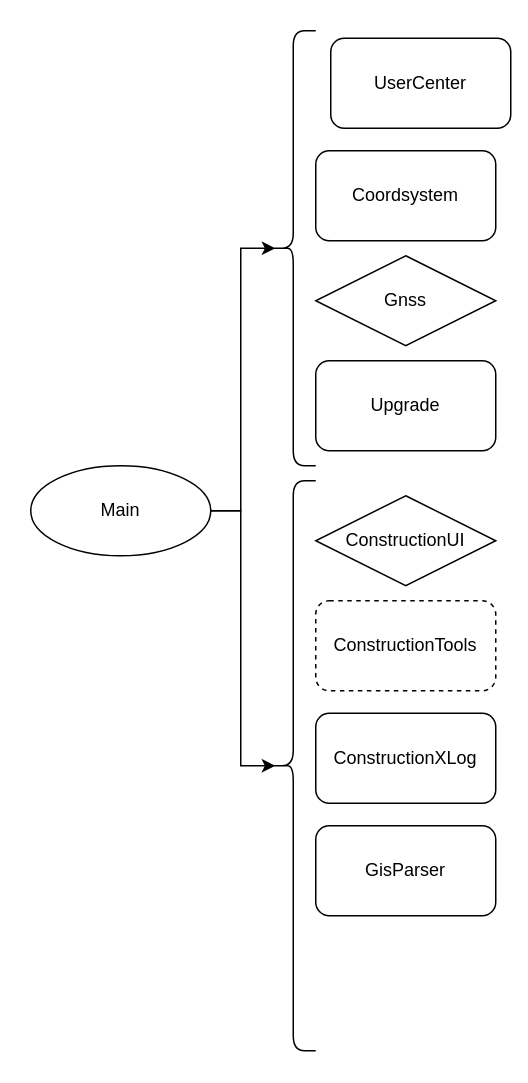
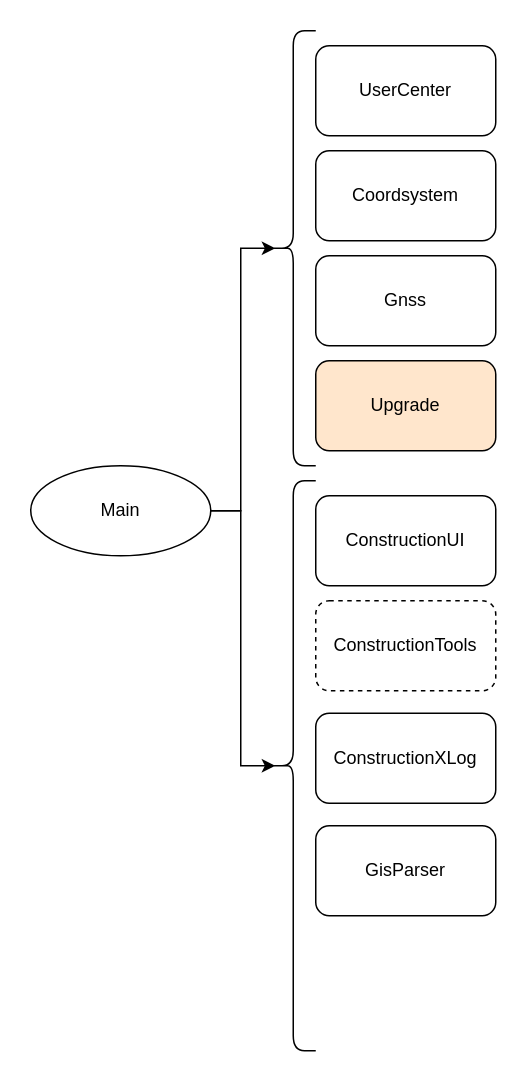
node "UserCenter": moved (421, 83) -> (406, 91)
node "Gnss": shape diamond -> rounded rectangle
node "Upgrade": fillcolor #ffffff -> #ffe6cc
node "ConstructionUI": shape diamond -> rounded rectangle
